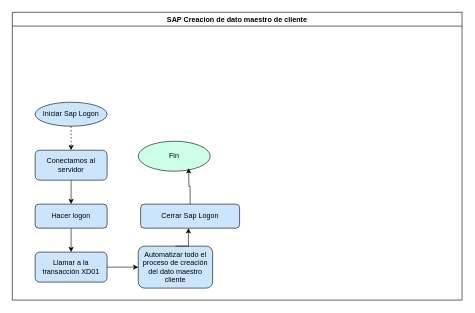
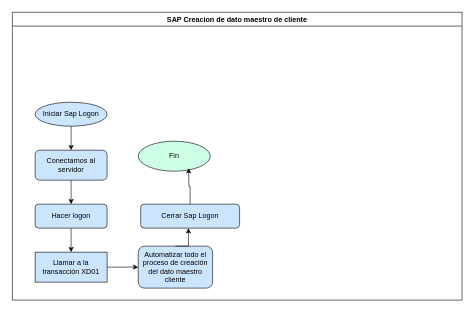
edge "Iniciar Sap Logon" -> "Conectarnos al servidor": style dashed -> solid
node "Llamar a la transacción XD01": shape rounded rectangle -> rectangle
